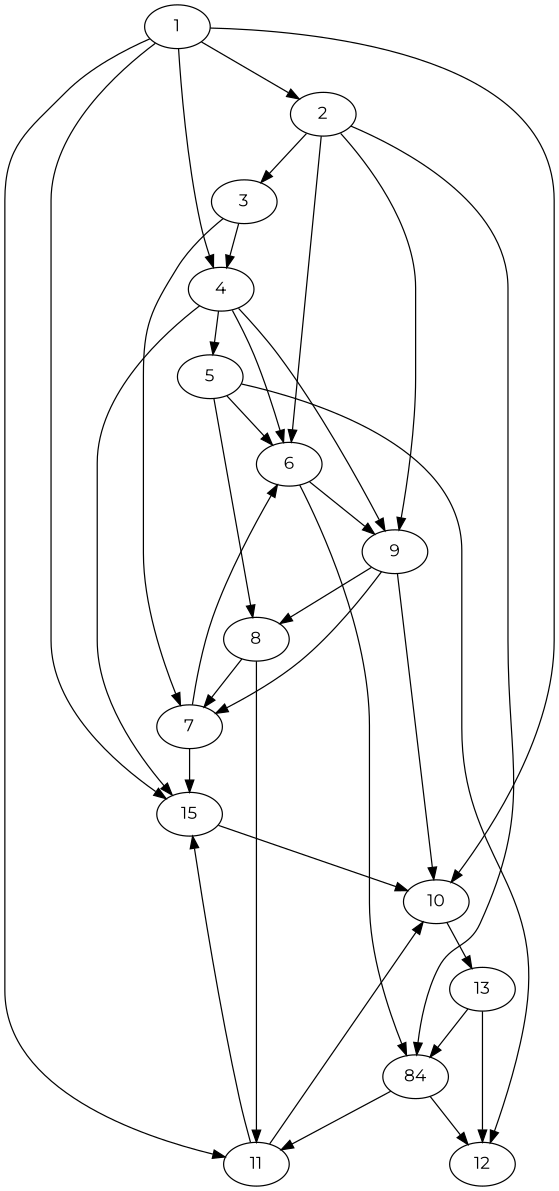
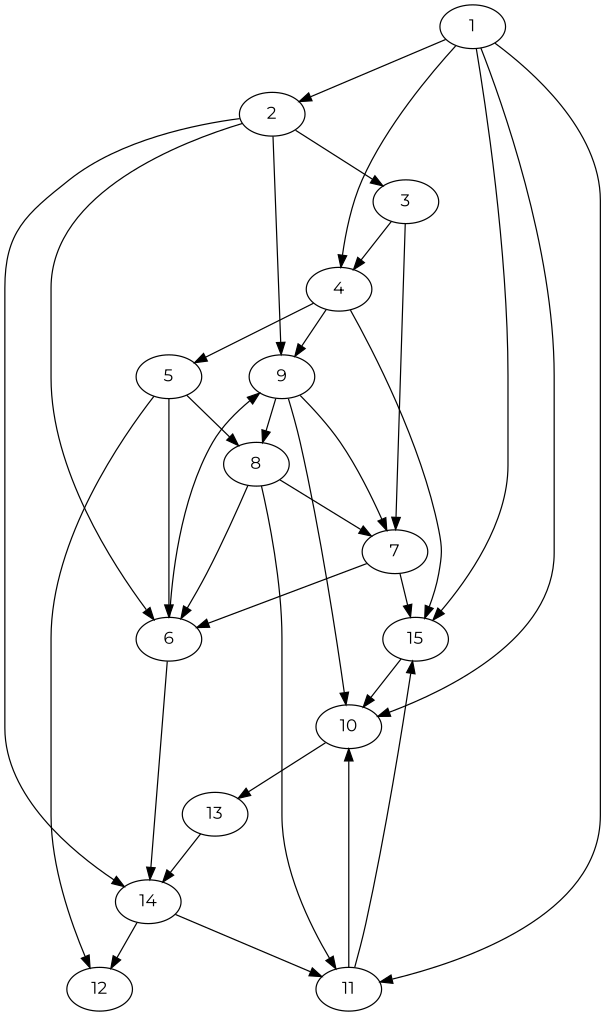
edge "4" -> "6": now "8" -> "6"
edge "13" -> "12": removed
node "84": label "84" -> "14"
